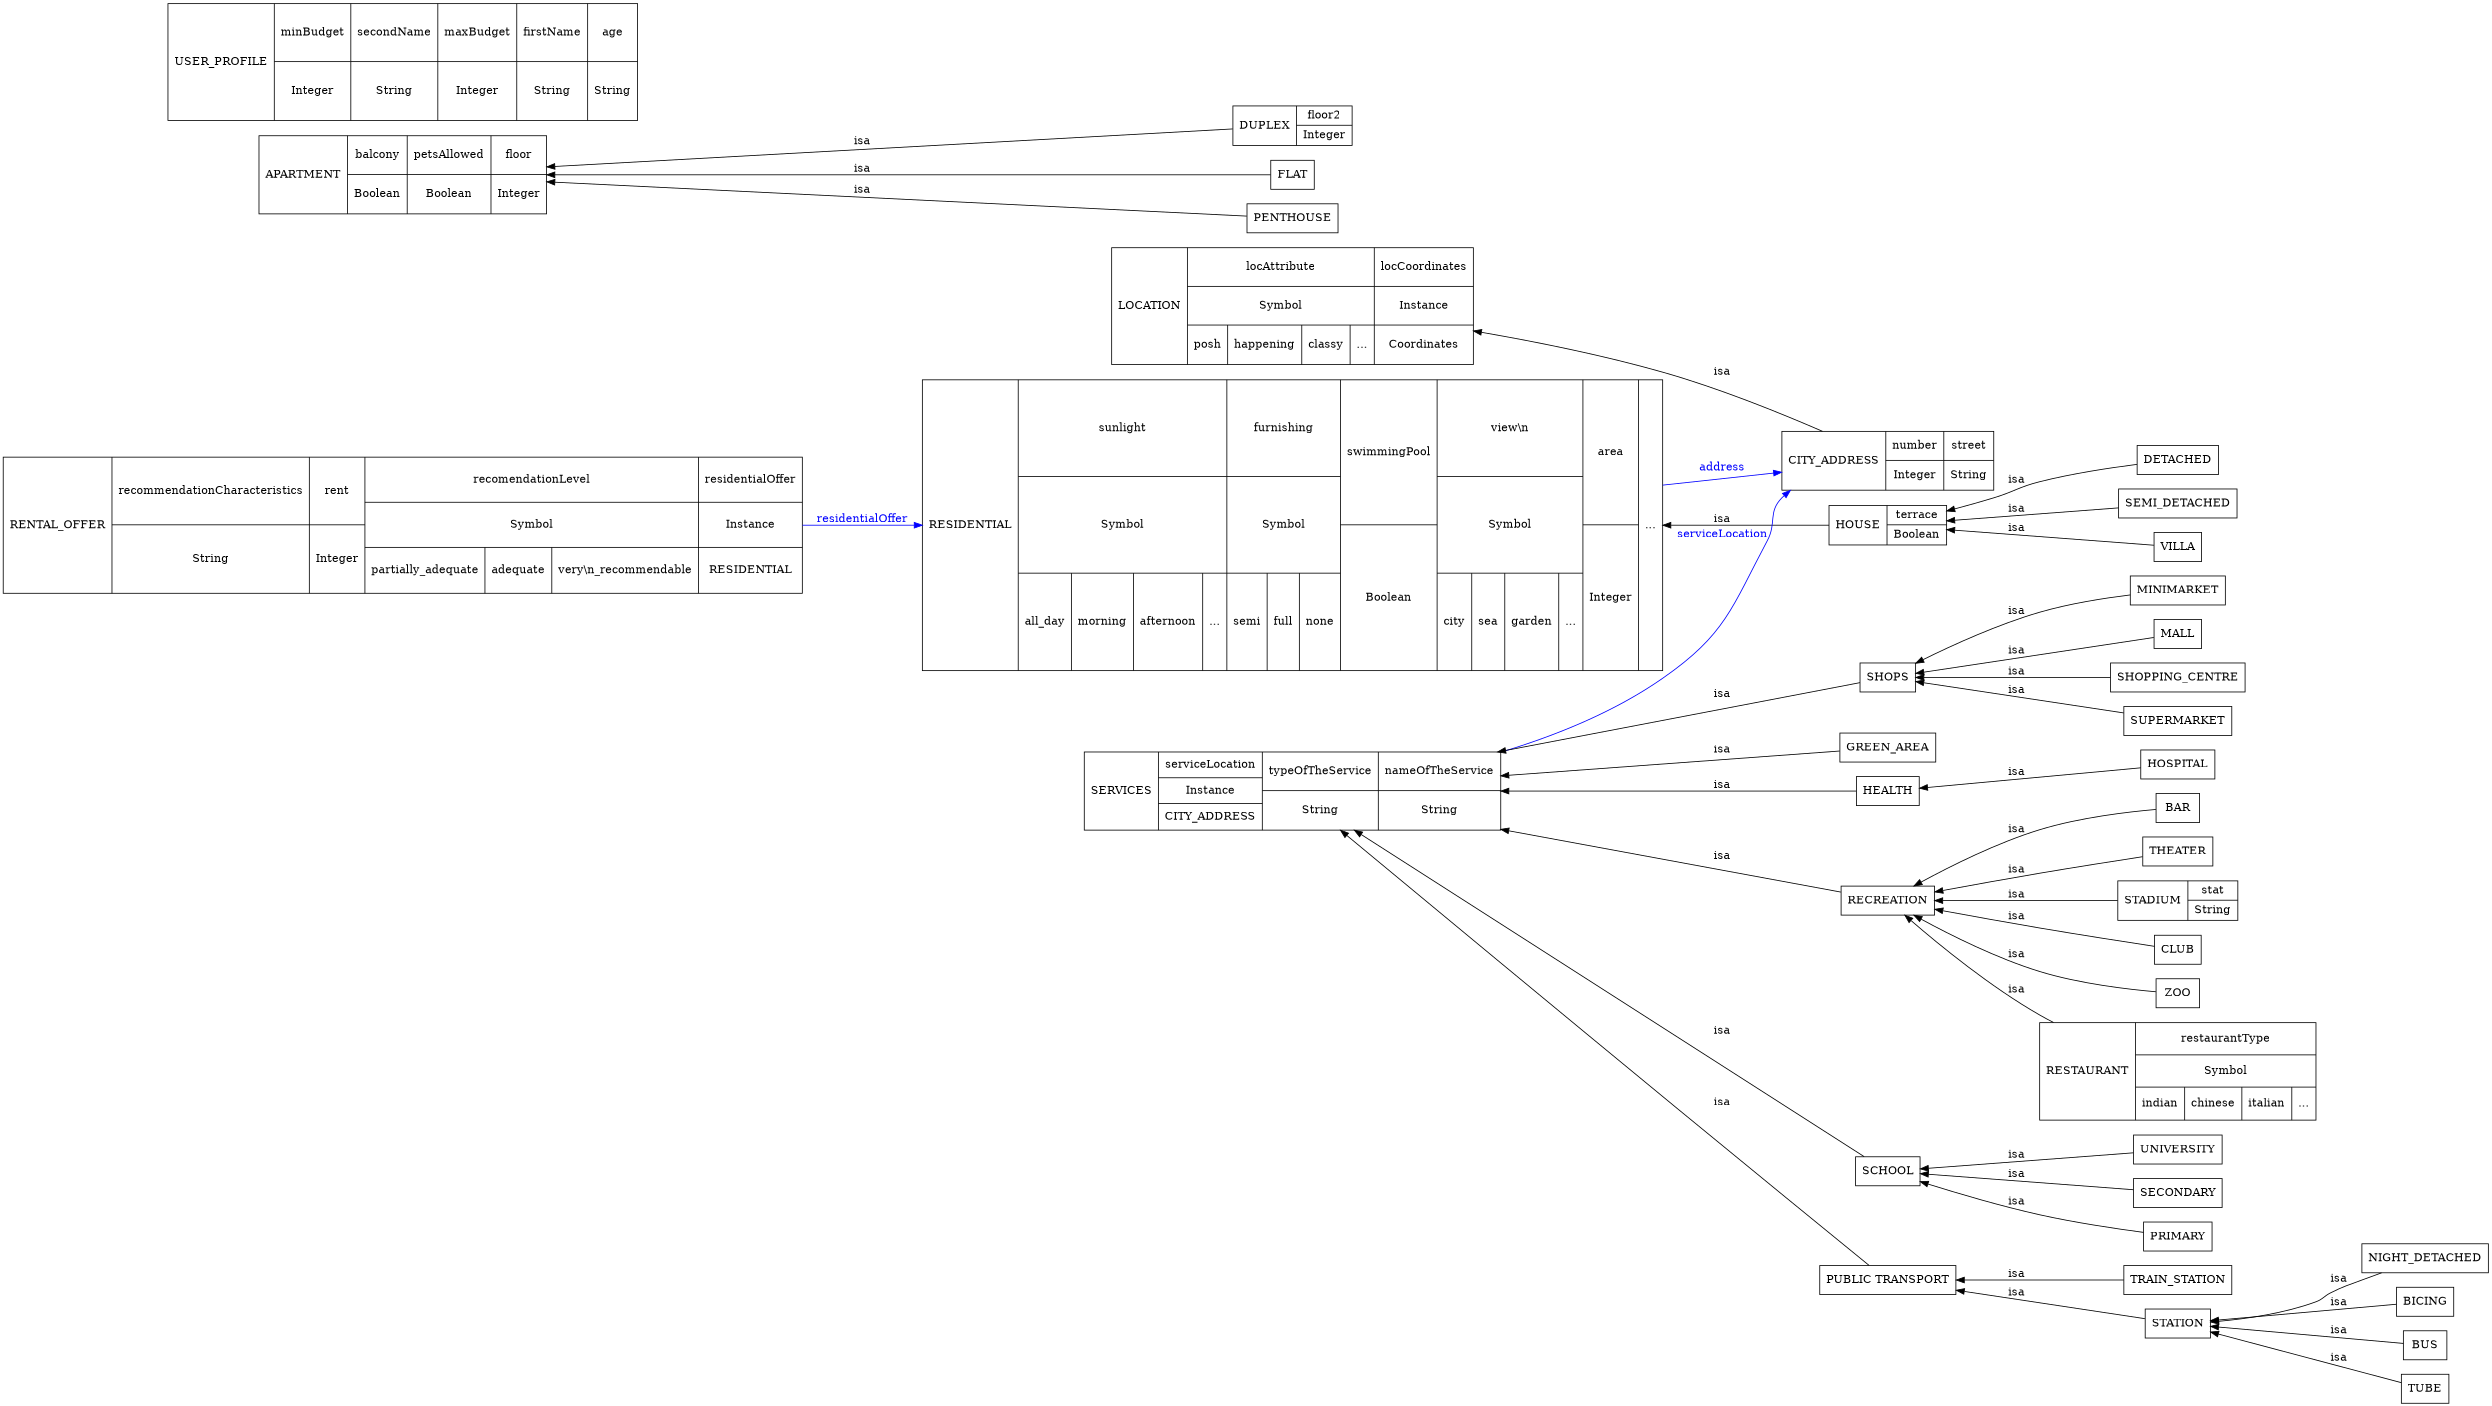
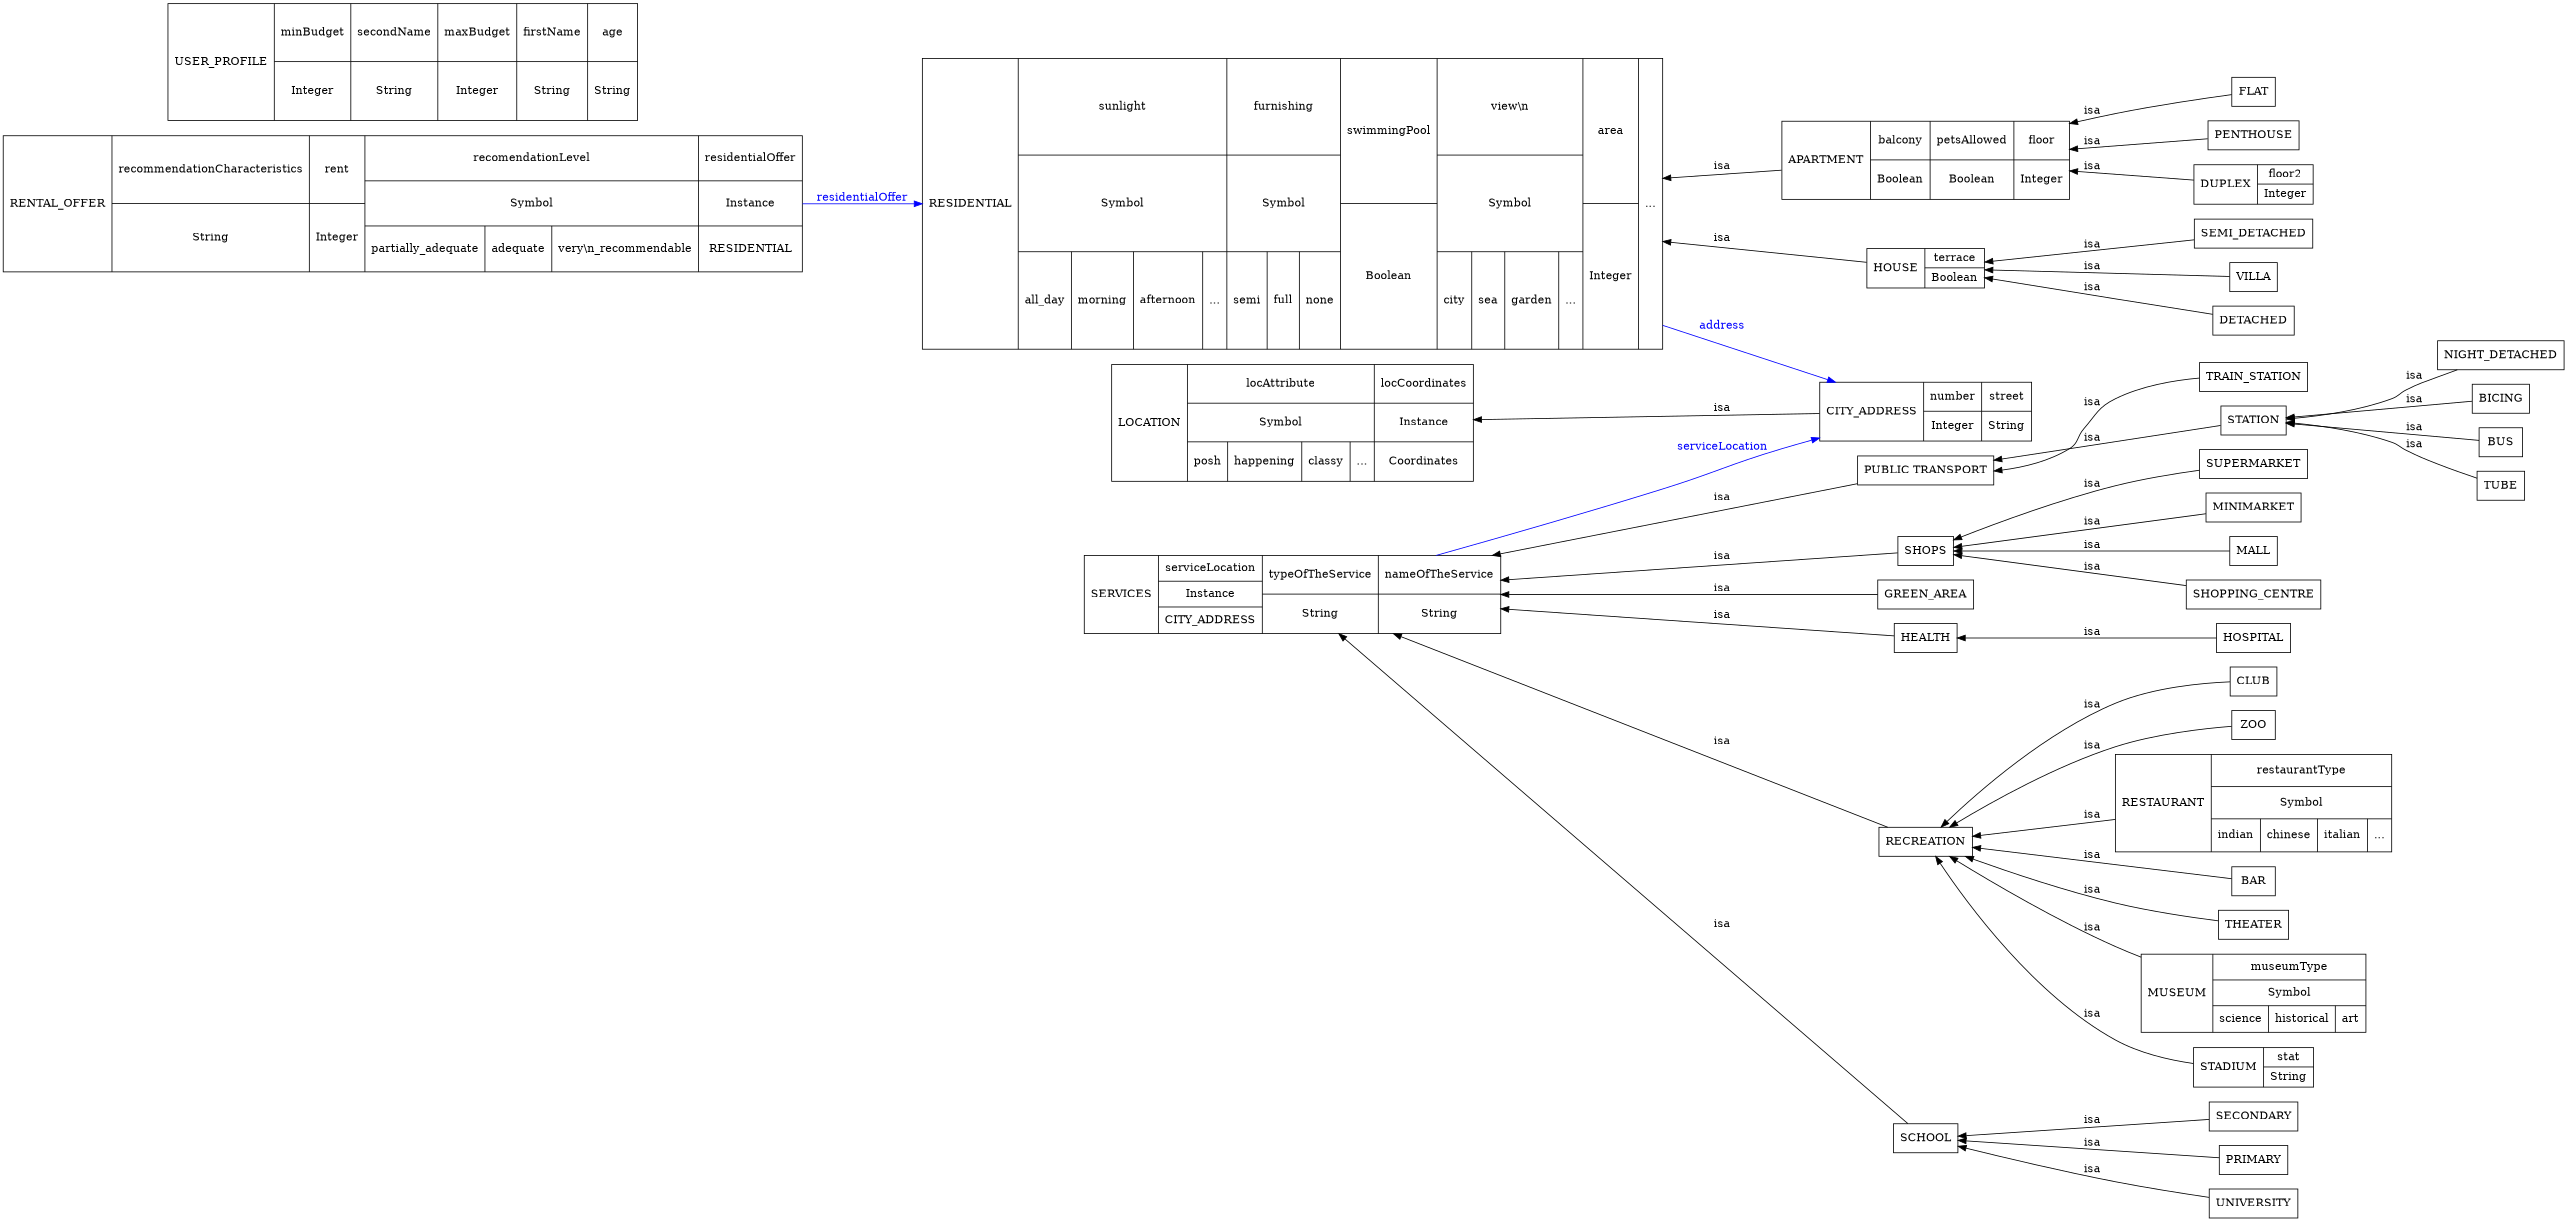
edge "APARTMENT" -> "RESIDENTIAL": added, label "isa"
node "MUSEUM": added
